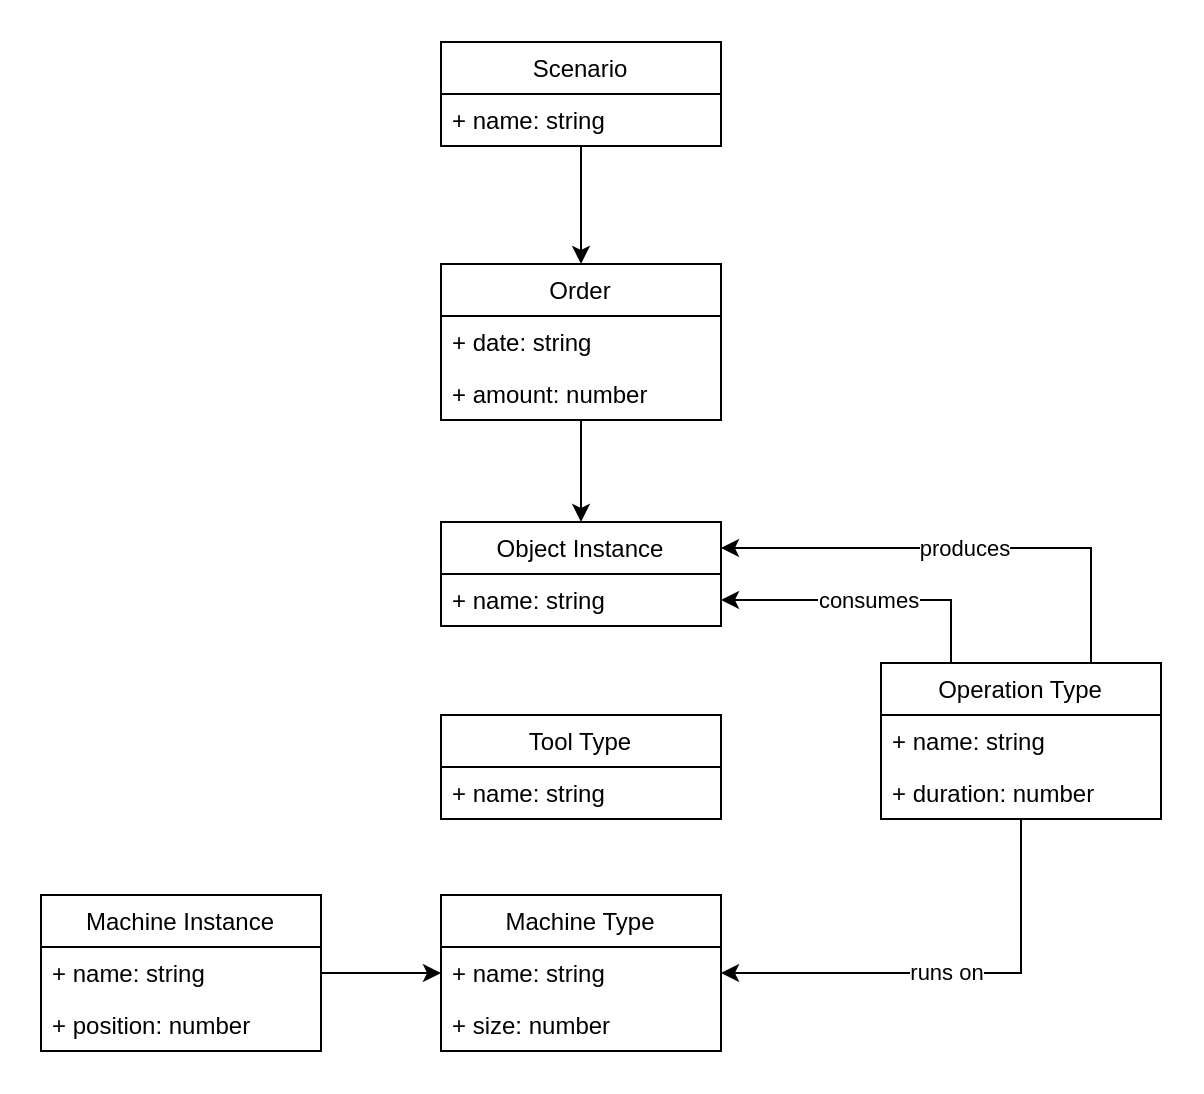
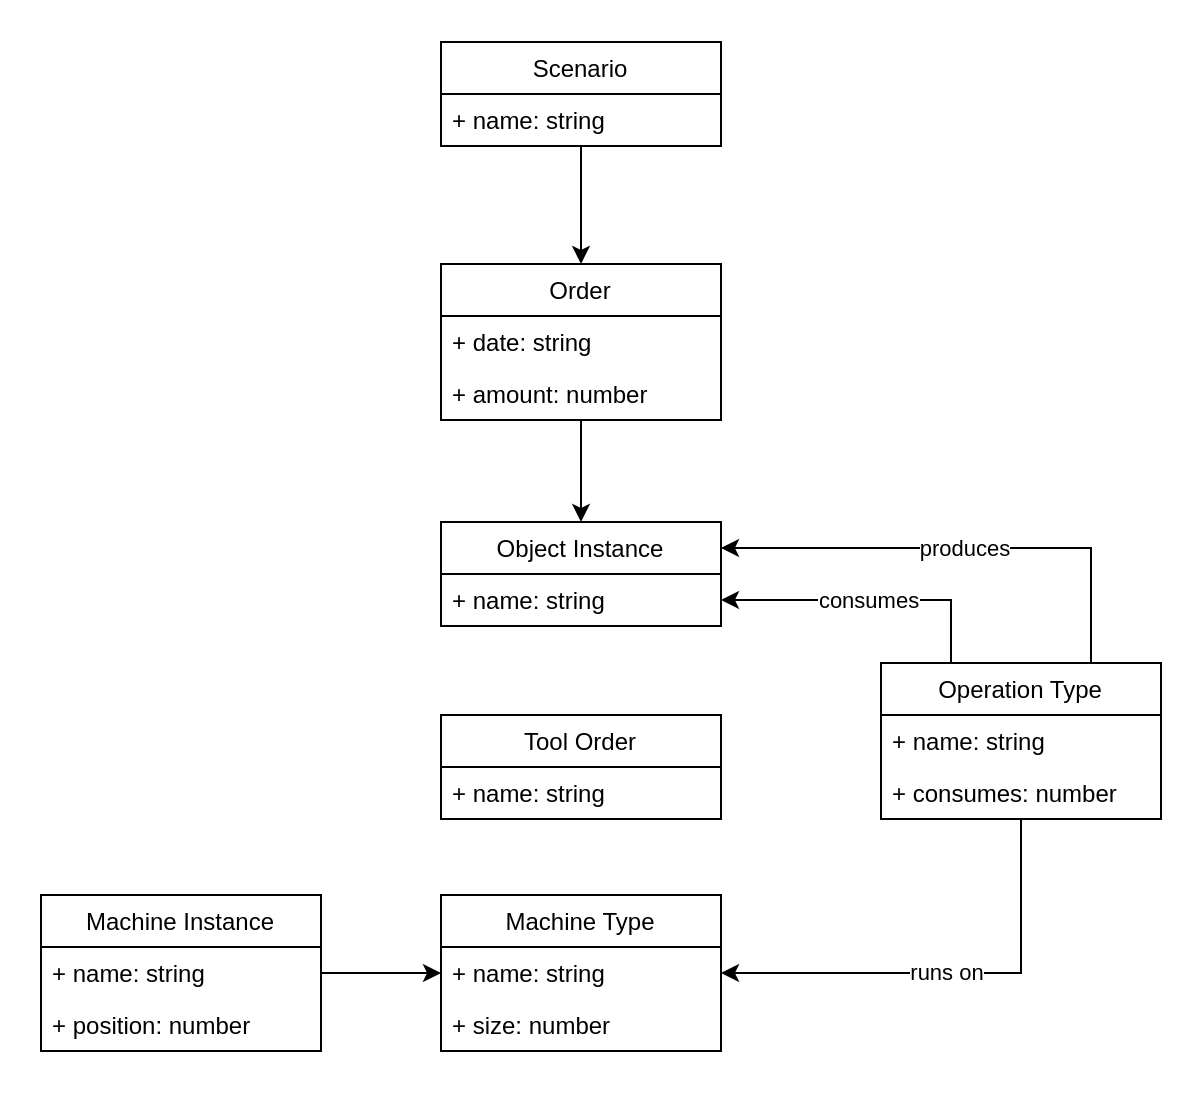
node "Tool Type": label "Tool Type" -> "Tool Order"
node "+ duration: number": label "+ duration: number" -> "+ consumes: number"
